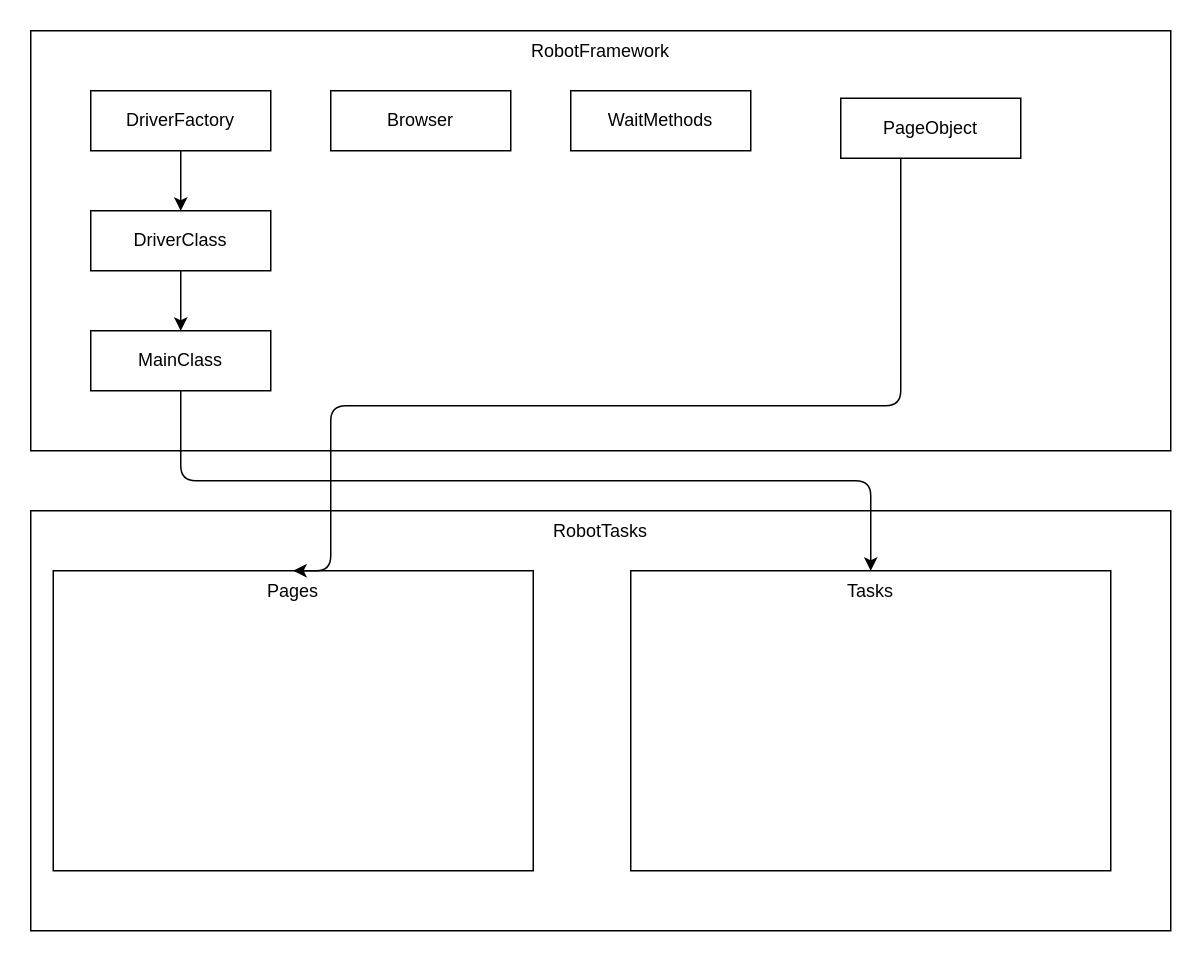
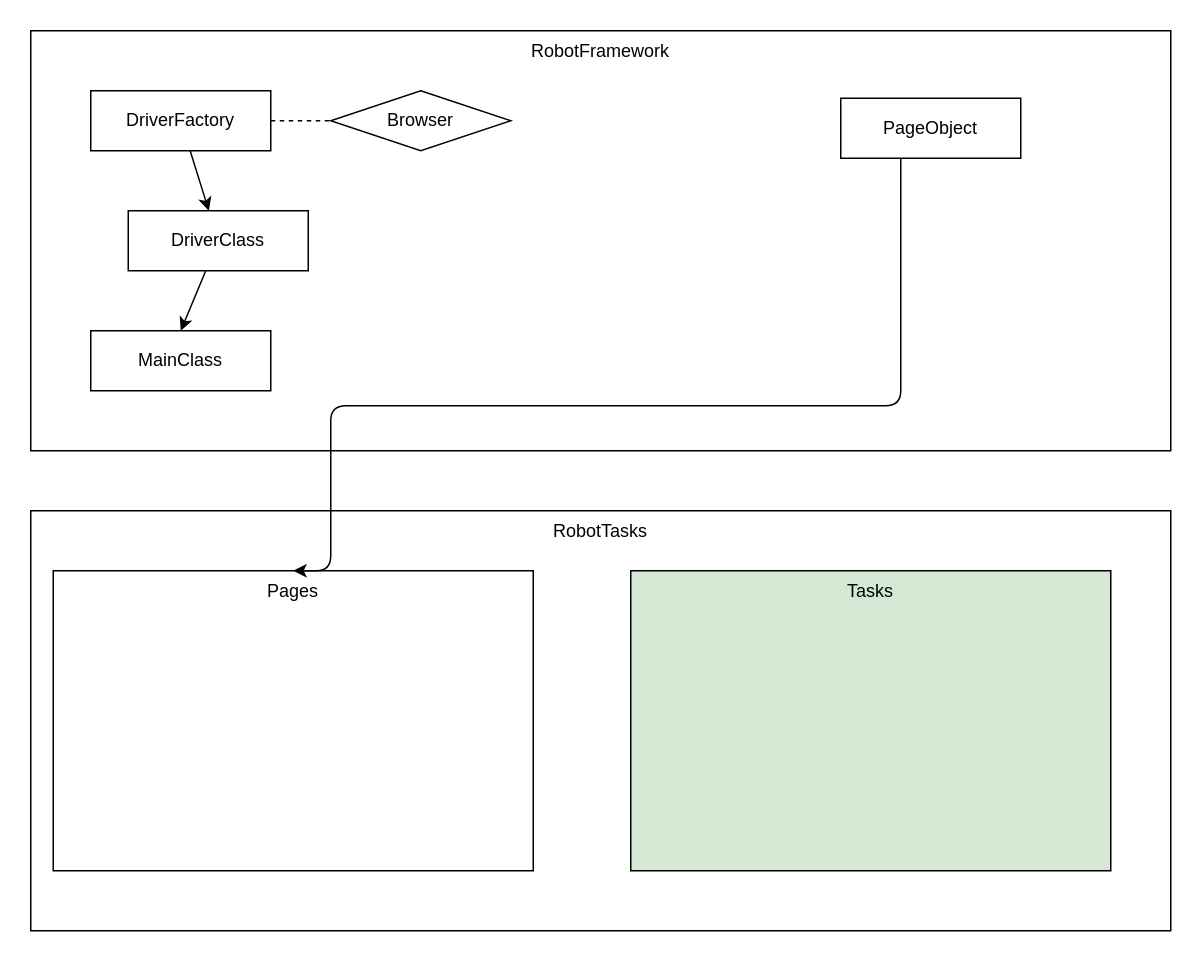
edge "DriverFactory" -- "Browser": added
node "Browser": shape rectangle -> diamond
node "WaitMethods": removed
node "DriverClass": moved (181, 241) -> (218, 241)
edge "MainClass" -> "Tasks": removed
node "Tasks": fillcolor #ffffff -> #d5e8d4
